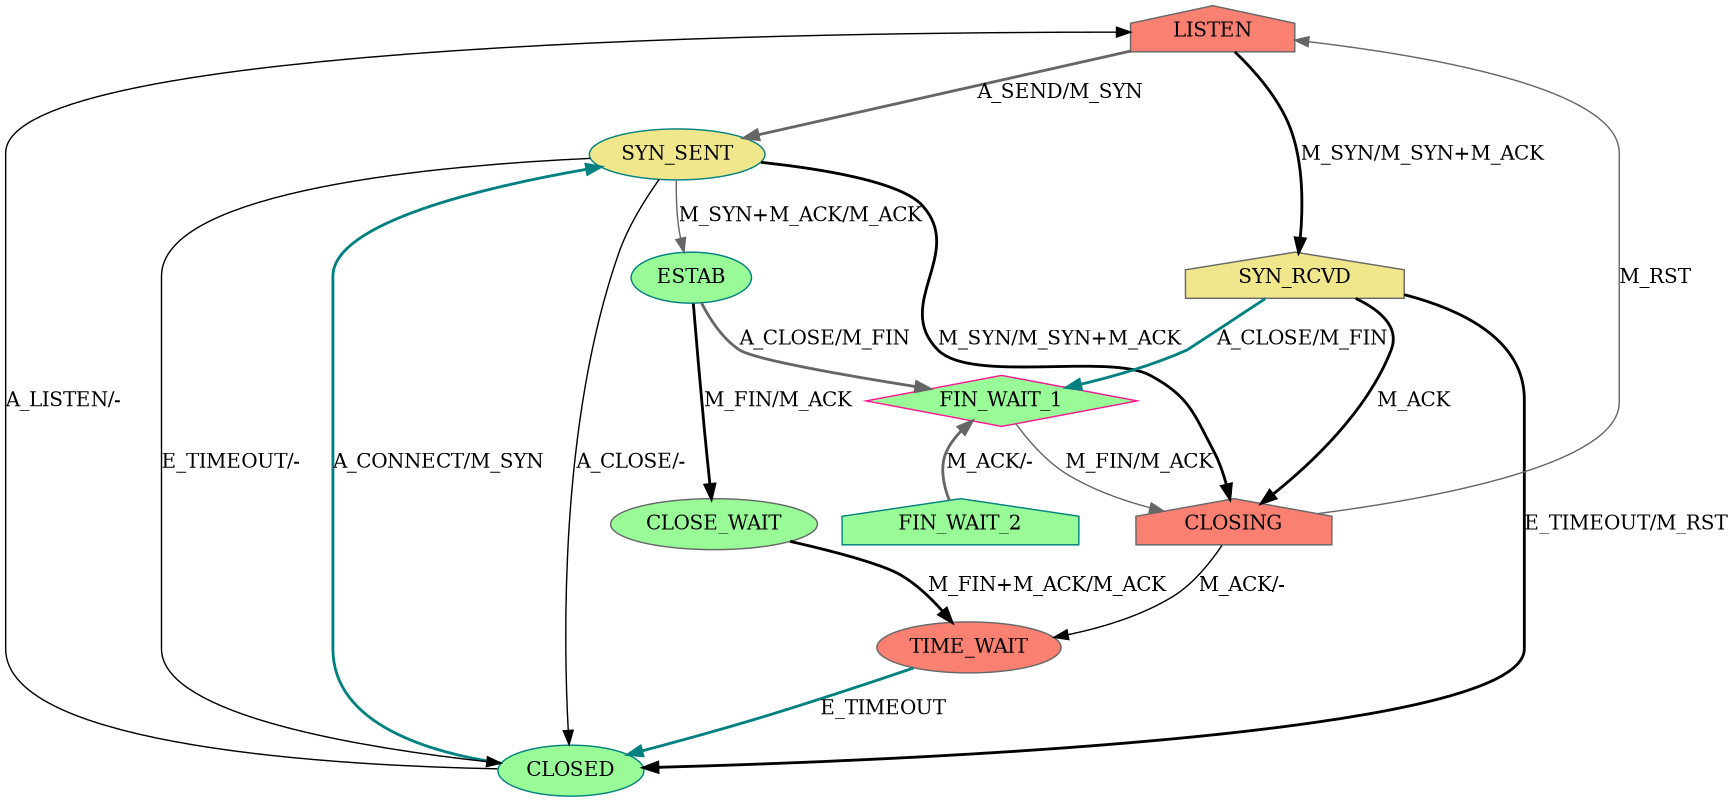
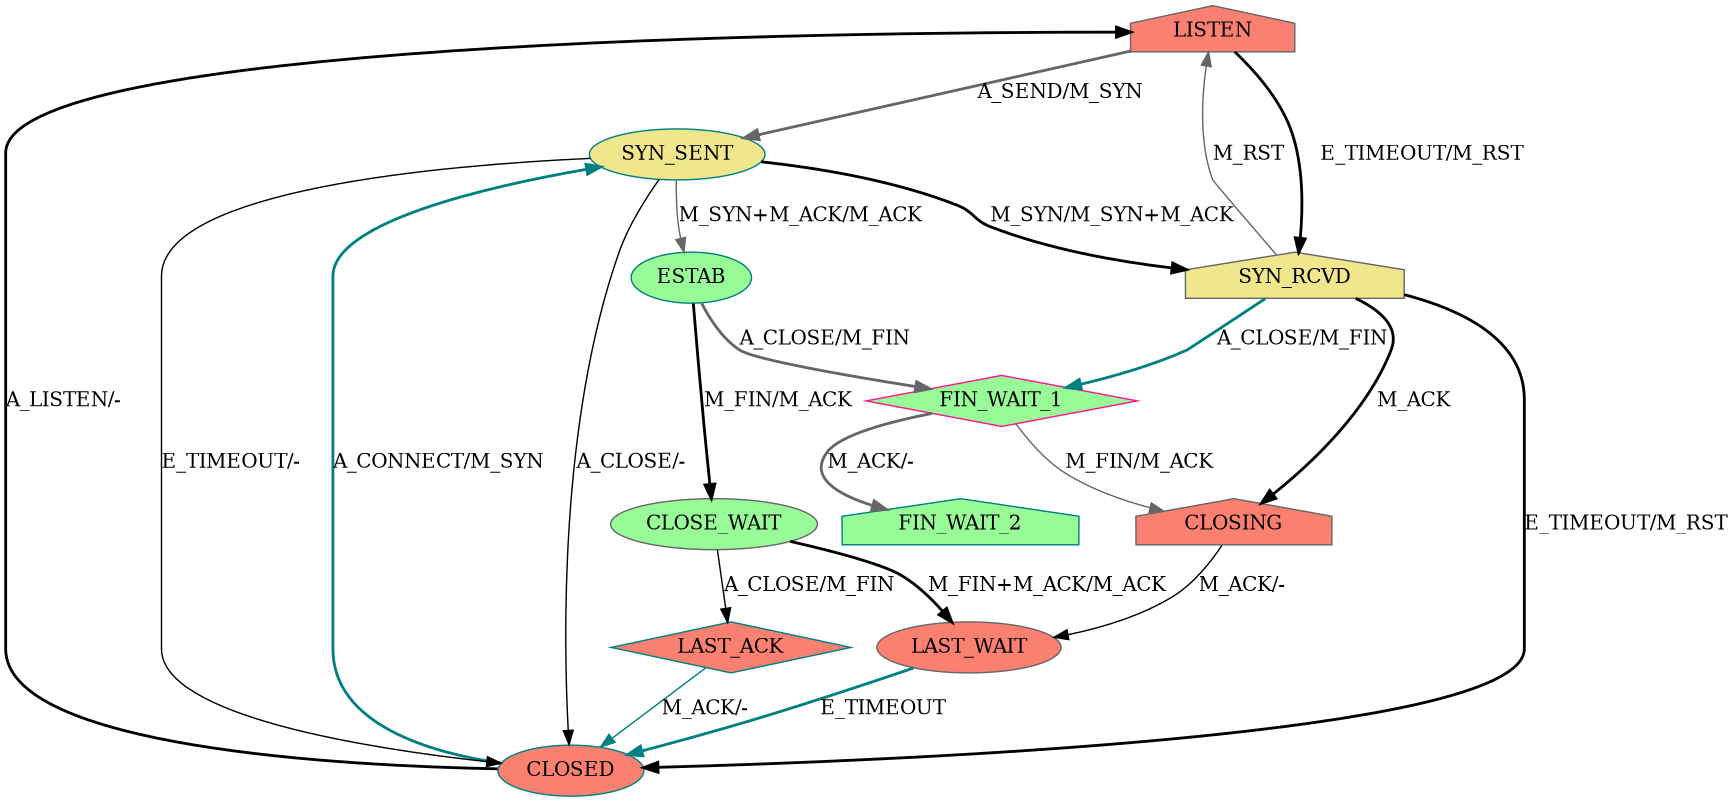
edge "CLOSED" -> "LISTEN": style solid -> bold
edge "LISTEN" -> "SYN_RCVD": label "M_SYN/M_SYN+M_ACK" -> "E_TIMEOUT/M_RST"
edge "CLOSING" -> "LISTEN": now "SYN_RCVD" -> "LISTEN"
edge "SYN_SENT" -> "CLOSING": now "SYN_SENT" -> "SYN_RCVD"
edge "FIN_WAIT_2" -> "FIN_WAIT_1": reversed
node "LAST_ACK": added
node "TIME_WAIT": label "TIME_WAIT" -> "LAST_WAIT"
node "CLOSED": fillcolor palegreen -> salmon
